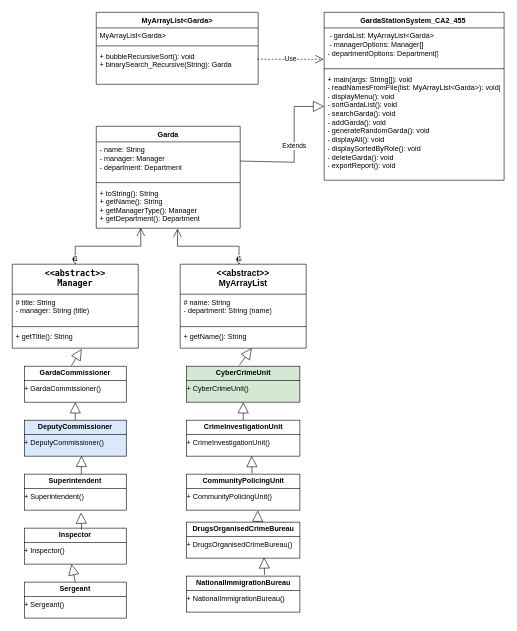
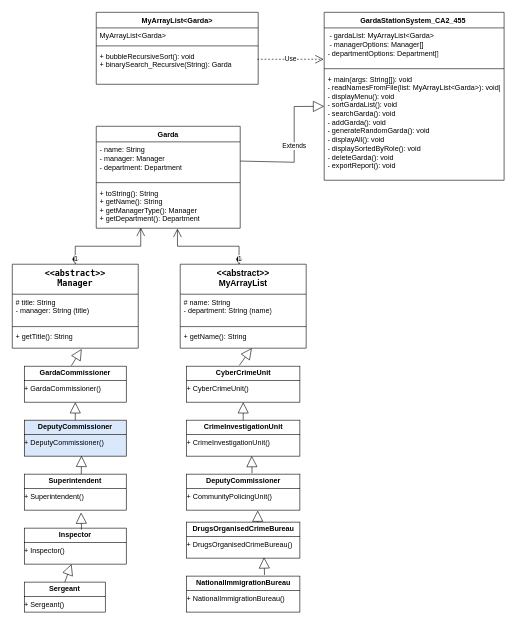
node "CyberCrimeUnit + CyberCrimeUnit()": fillcolor #d5e8d4 -> #ffffff
node "CommunityPolicingUnit + CommunityPolicingUnit()": label "CommunityPolicingUnit + CommunityPolicingUnit()" -> "DeputyCommissioner + CommunityPolicingUnit()"
node "Sergeant + Sergeant()": size 102x36 -> 81x30
